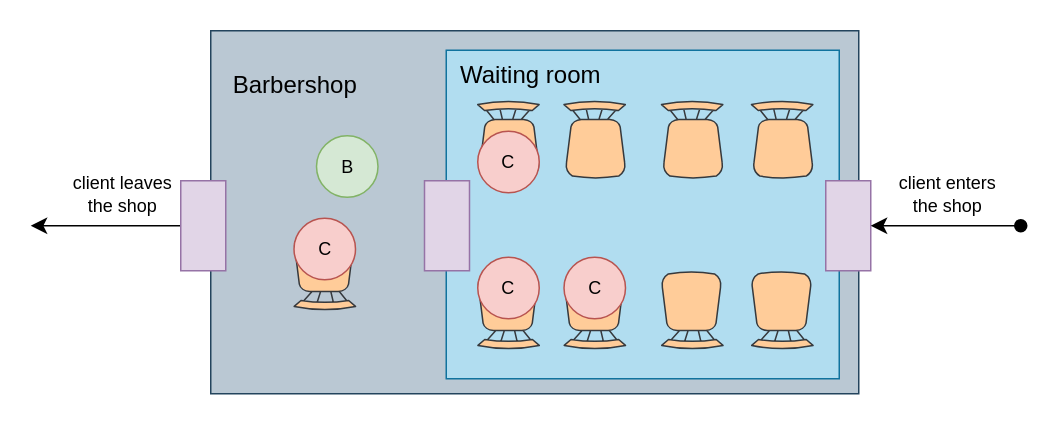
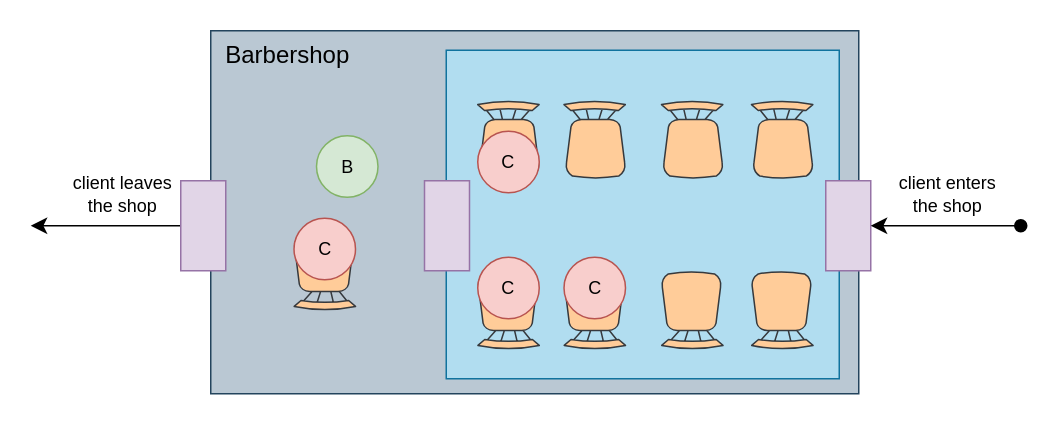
node "Waiting room": removed
node "Barbershop": moved (294, 84) -> (287, 54)
